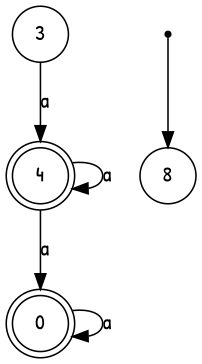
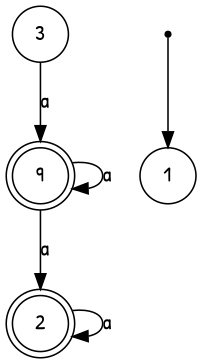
node "4": label "4" -> "9"
node "8": label "8" -> "1"
node "0": label "0" -> "2"
